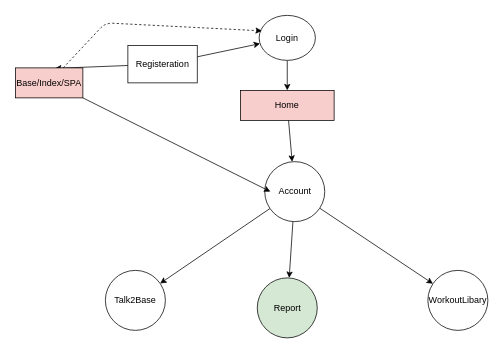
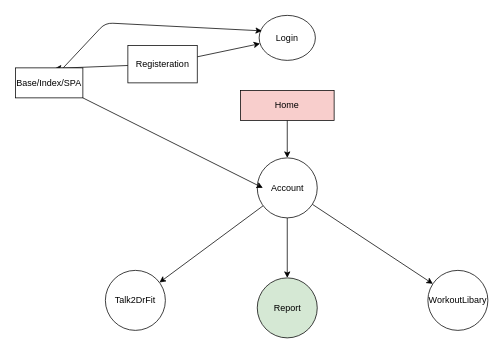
edge "Base/Index/SPA" -> "Login": style dashed -> solid
edge "Login" -> "Home": removed
node "Base/Index/SPA": fillcolor #f8cecc -> #ffffff
node "Account": moved (295, 192) -> (287, 188)
node "Talk2Base": label "Talk2Base" -> "Talk2DrFit"
